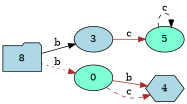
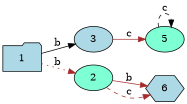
node "8": label "8" -> "1"
node "0": label "0" -> "2"
node "4": label "4" -> "6"
